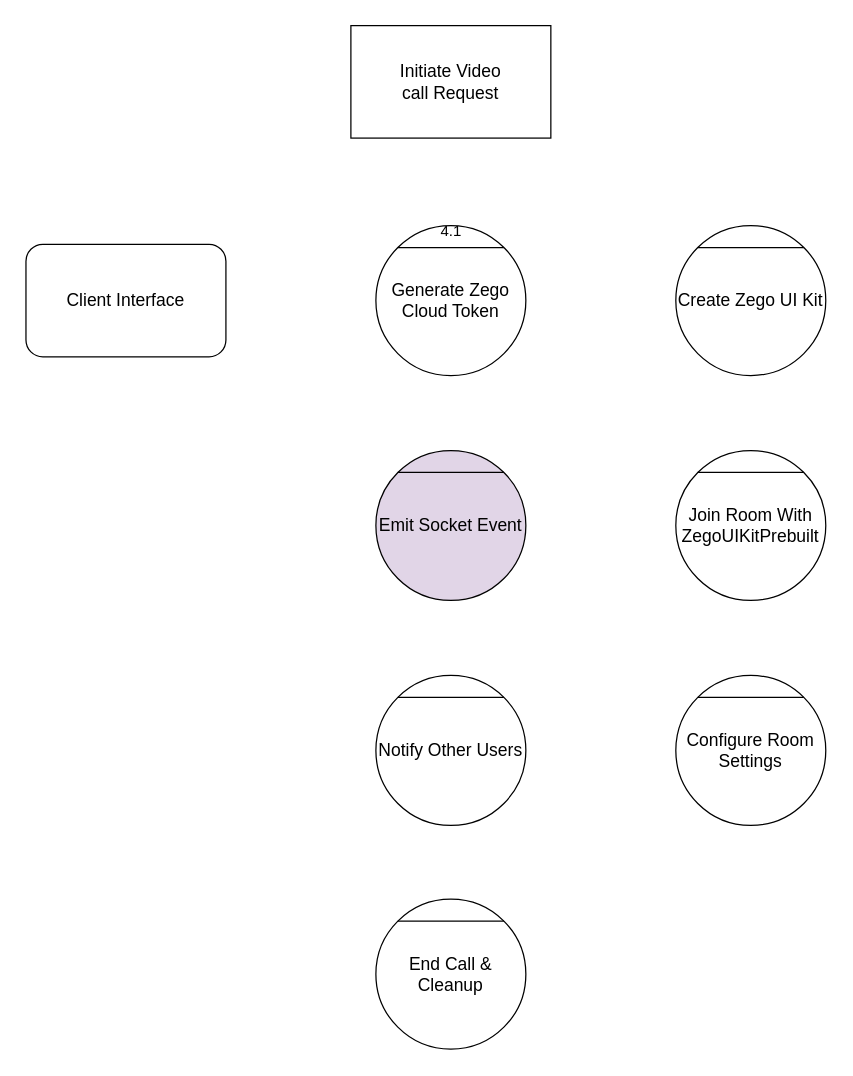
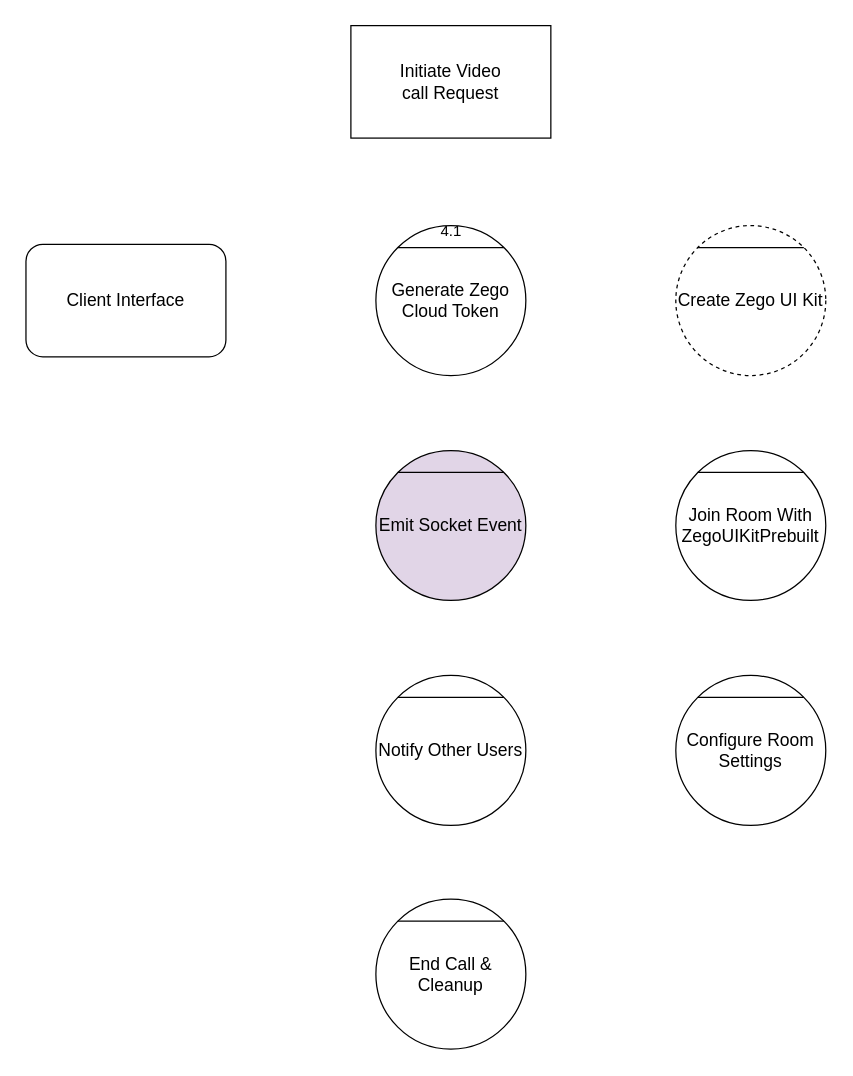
node "Create Zego UI Kit": style solid -> dashed
